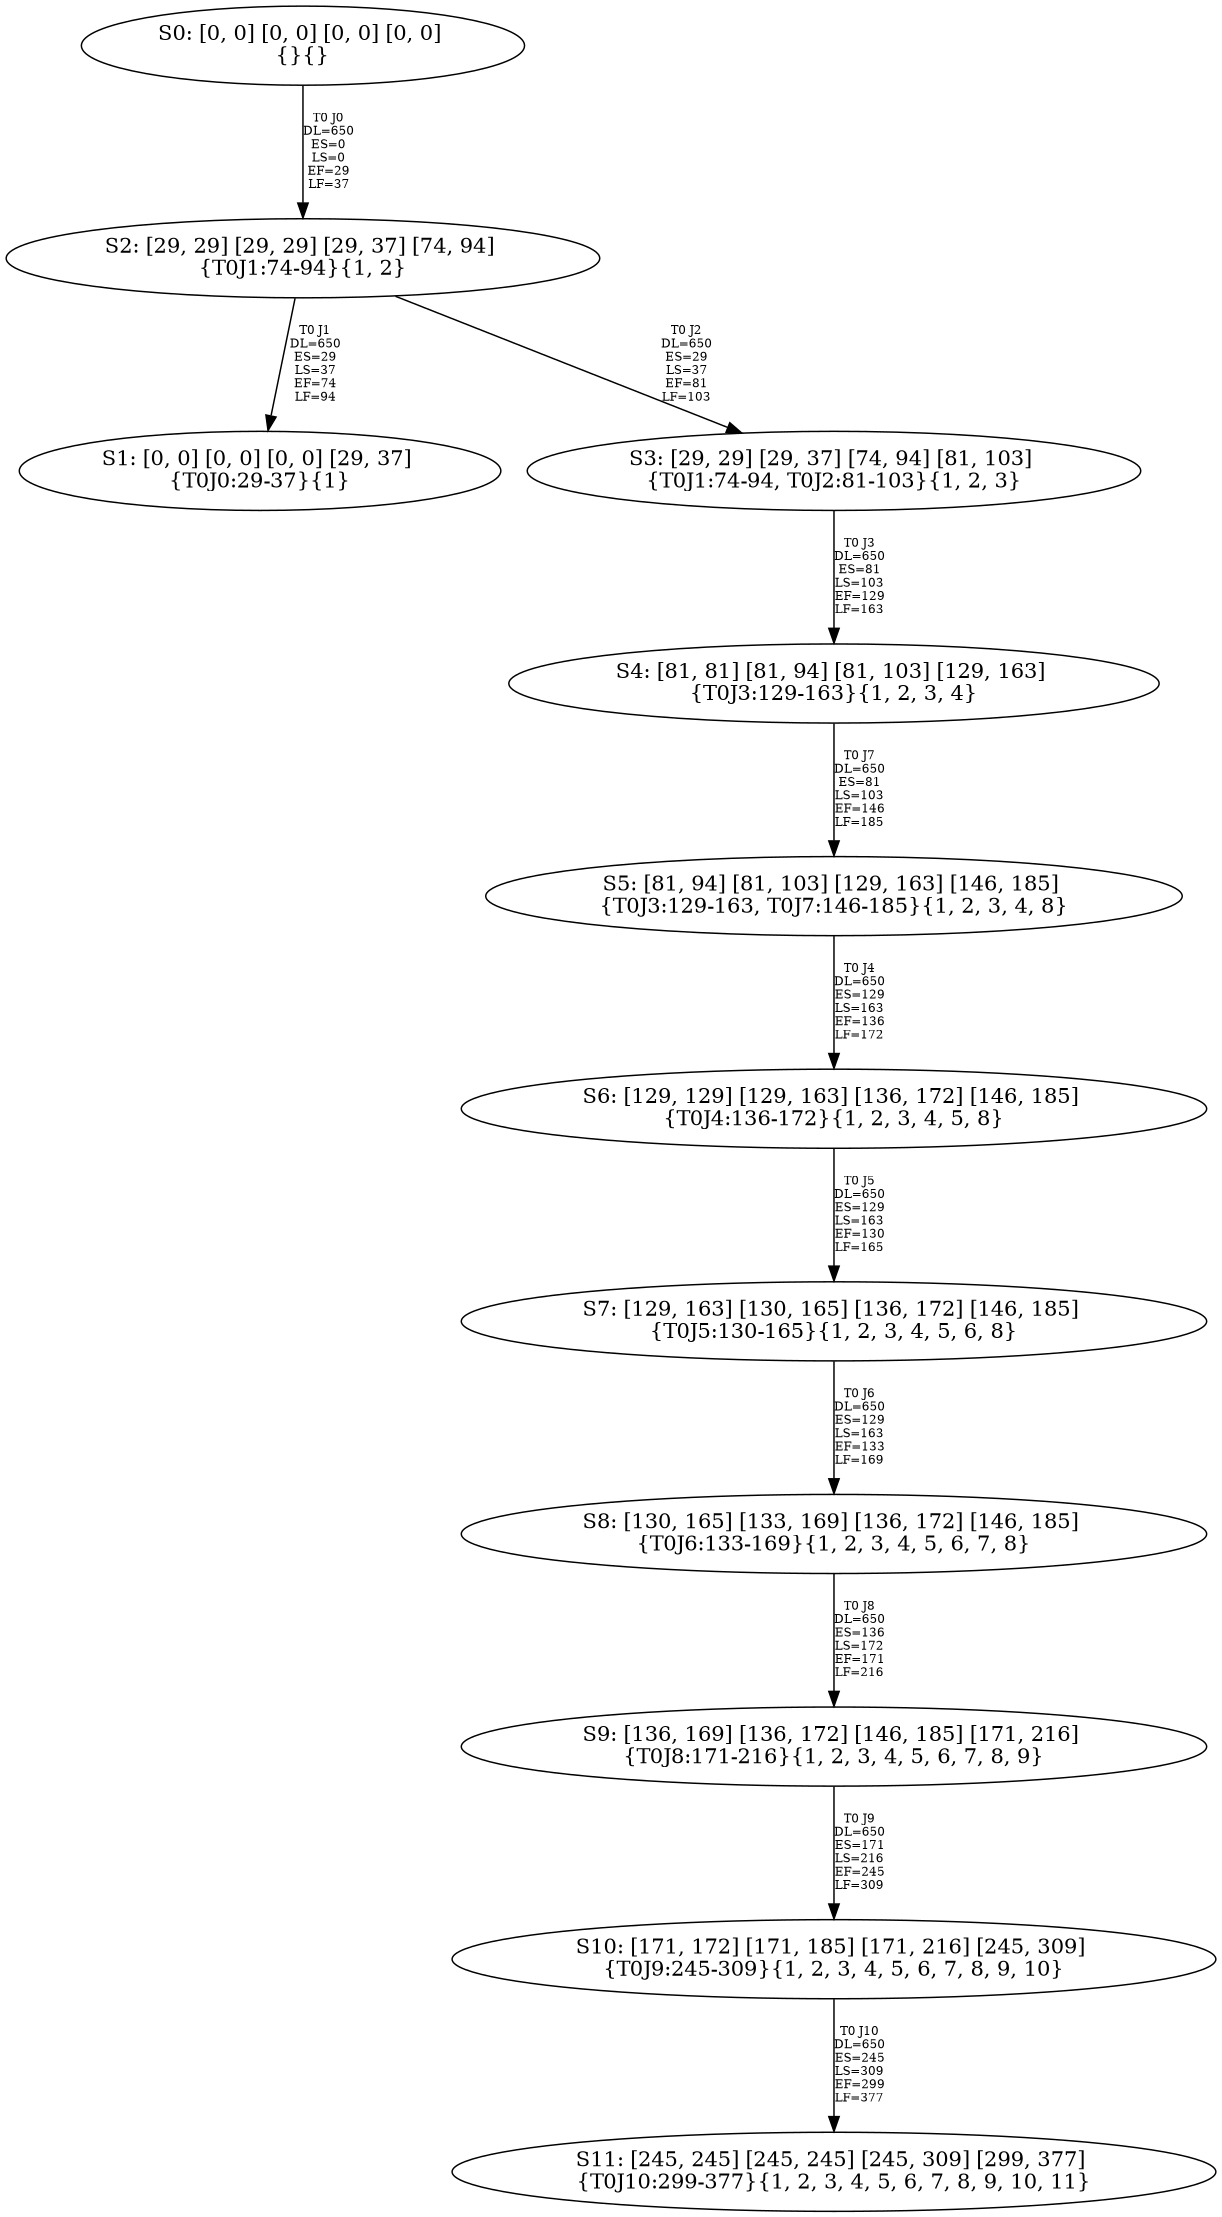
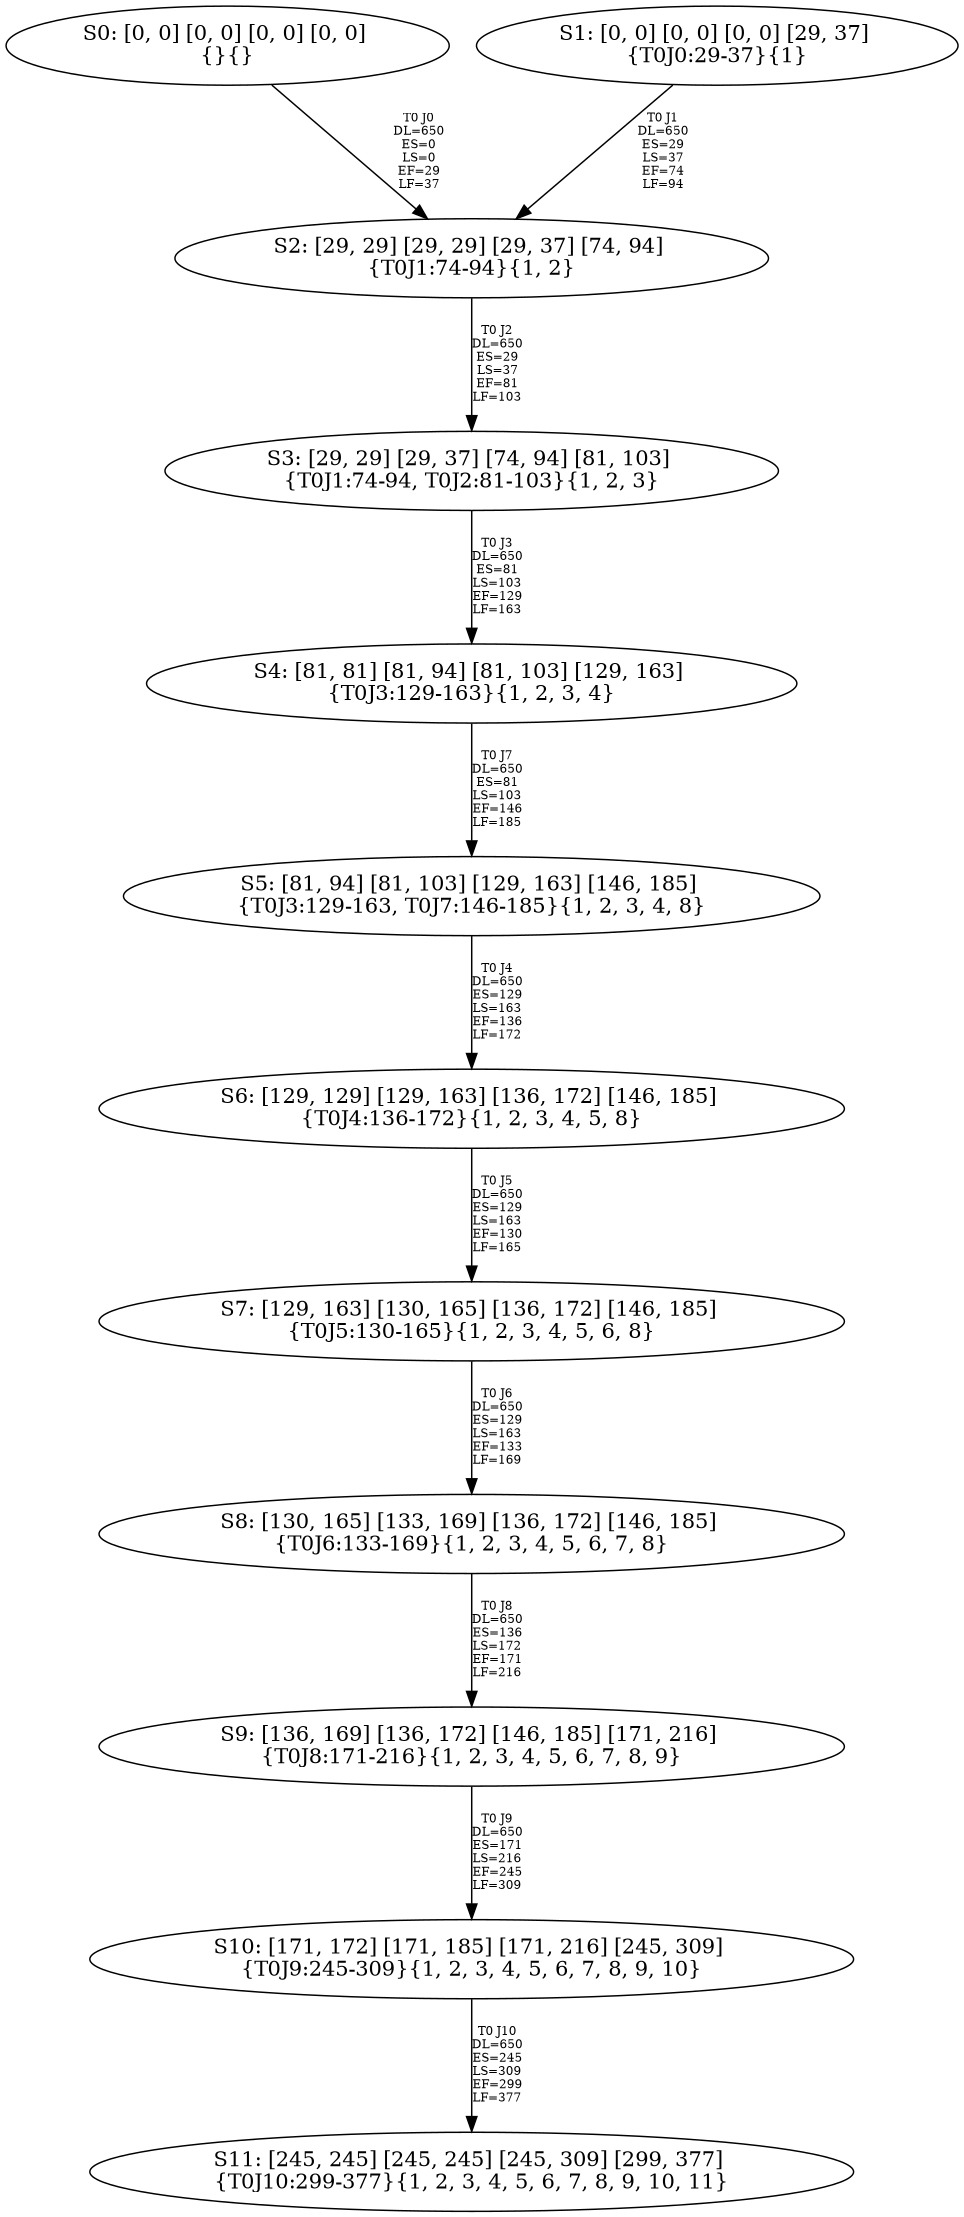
edge "S2: [29, 29] [29, 29] [29, 37] [74, 94] {T0J1:74-94}{1, 2}" -> "S1: [0, 0] [0, 0] [0, 0] [29, 37] {T0J0:29-37}{1}": reversed
